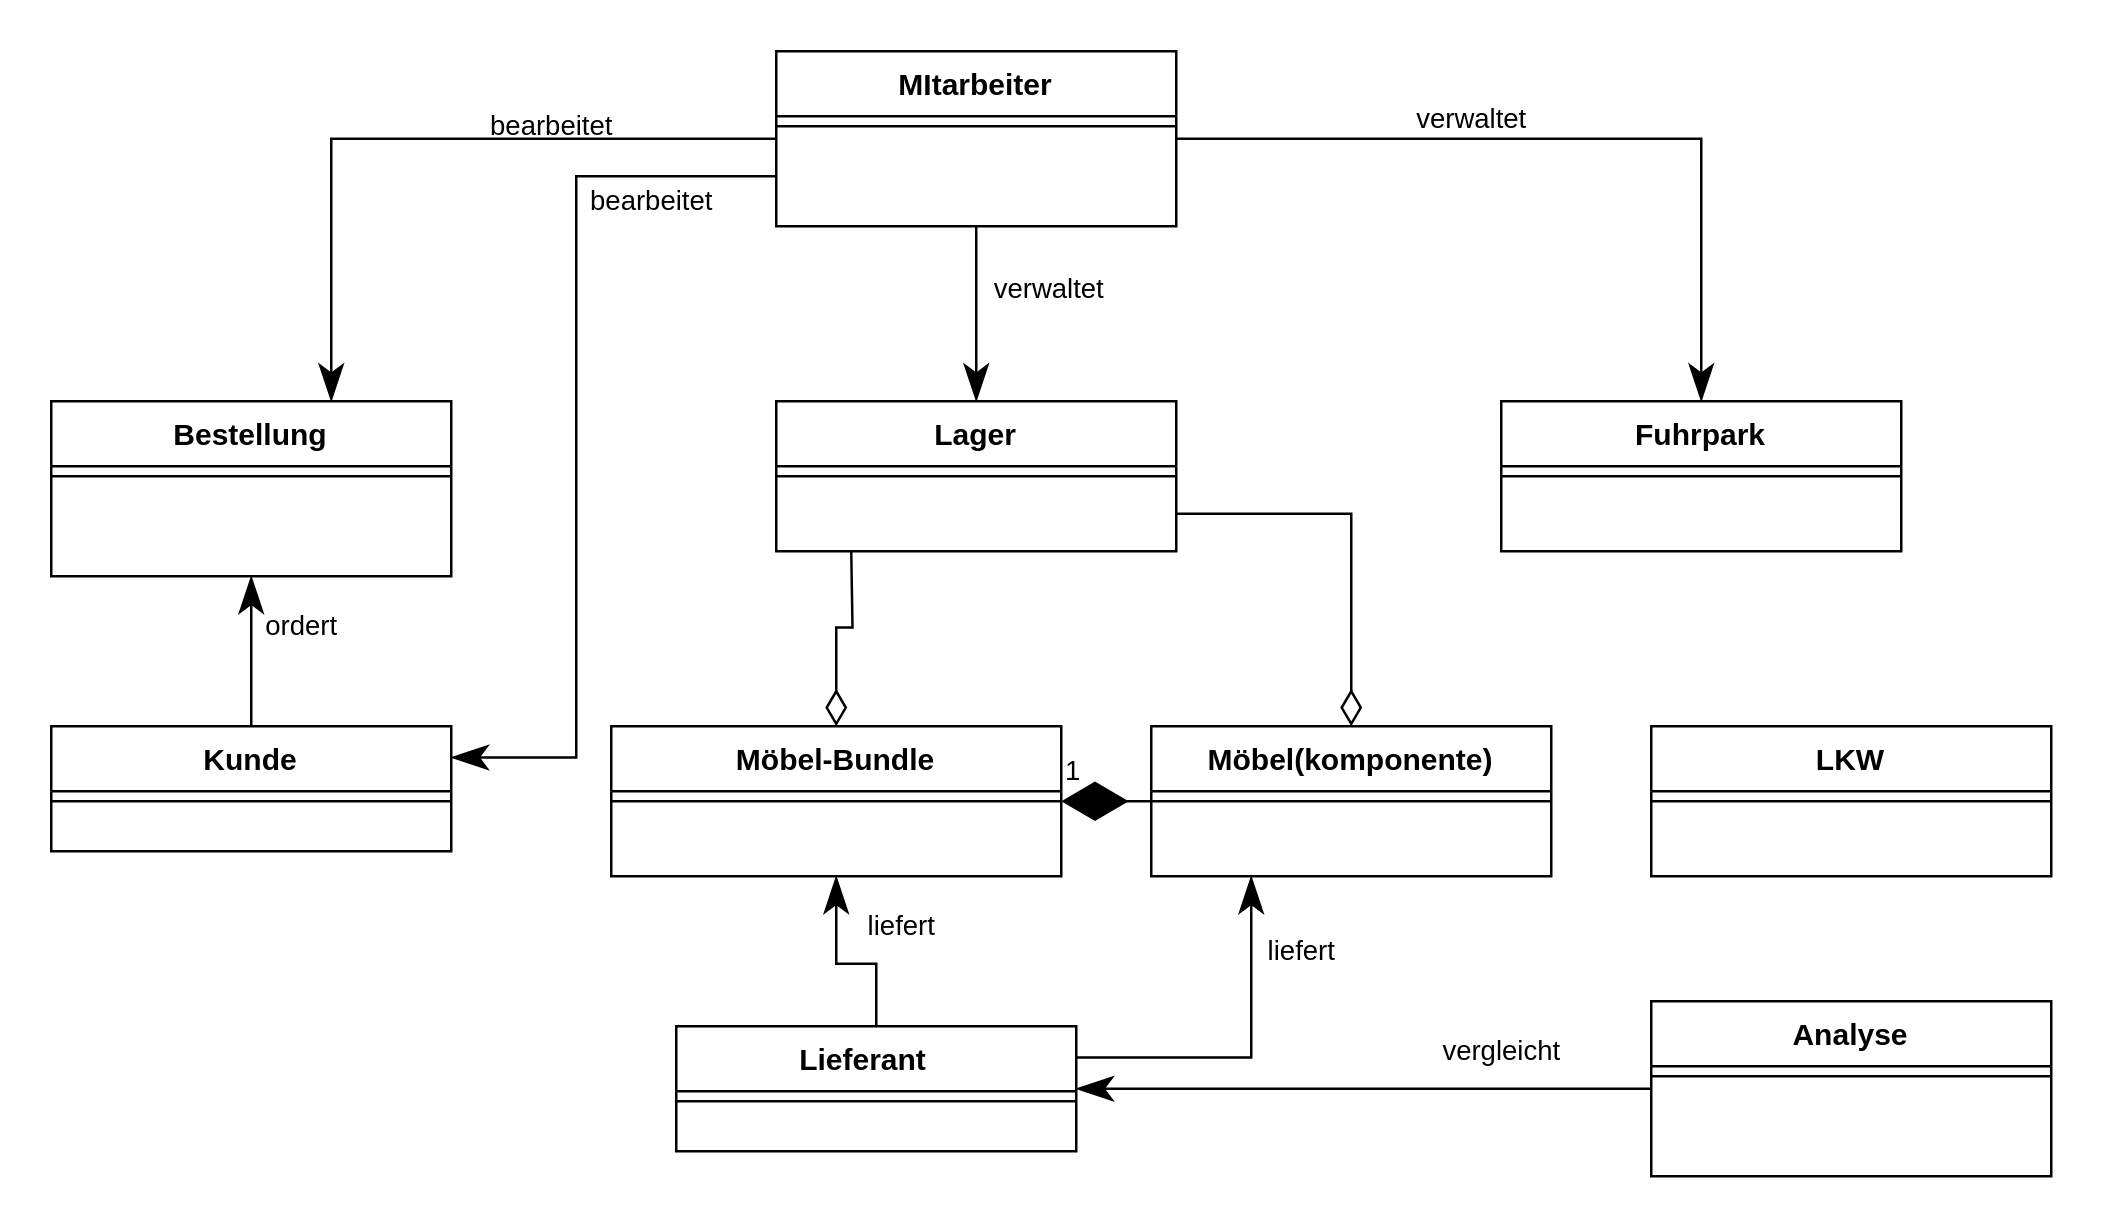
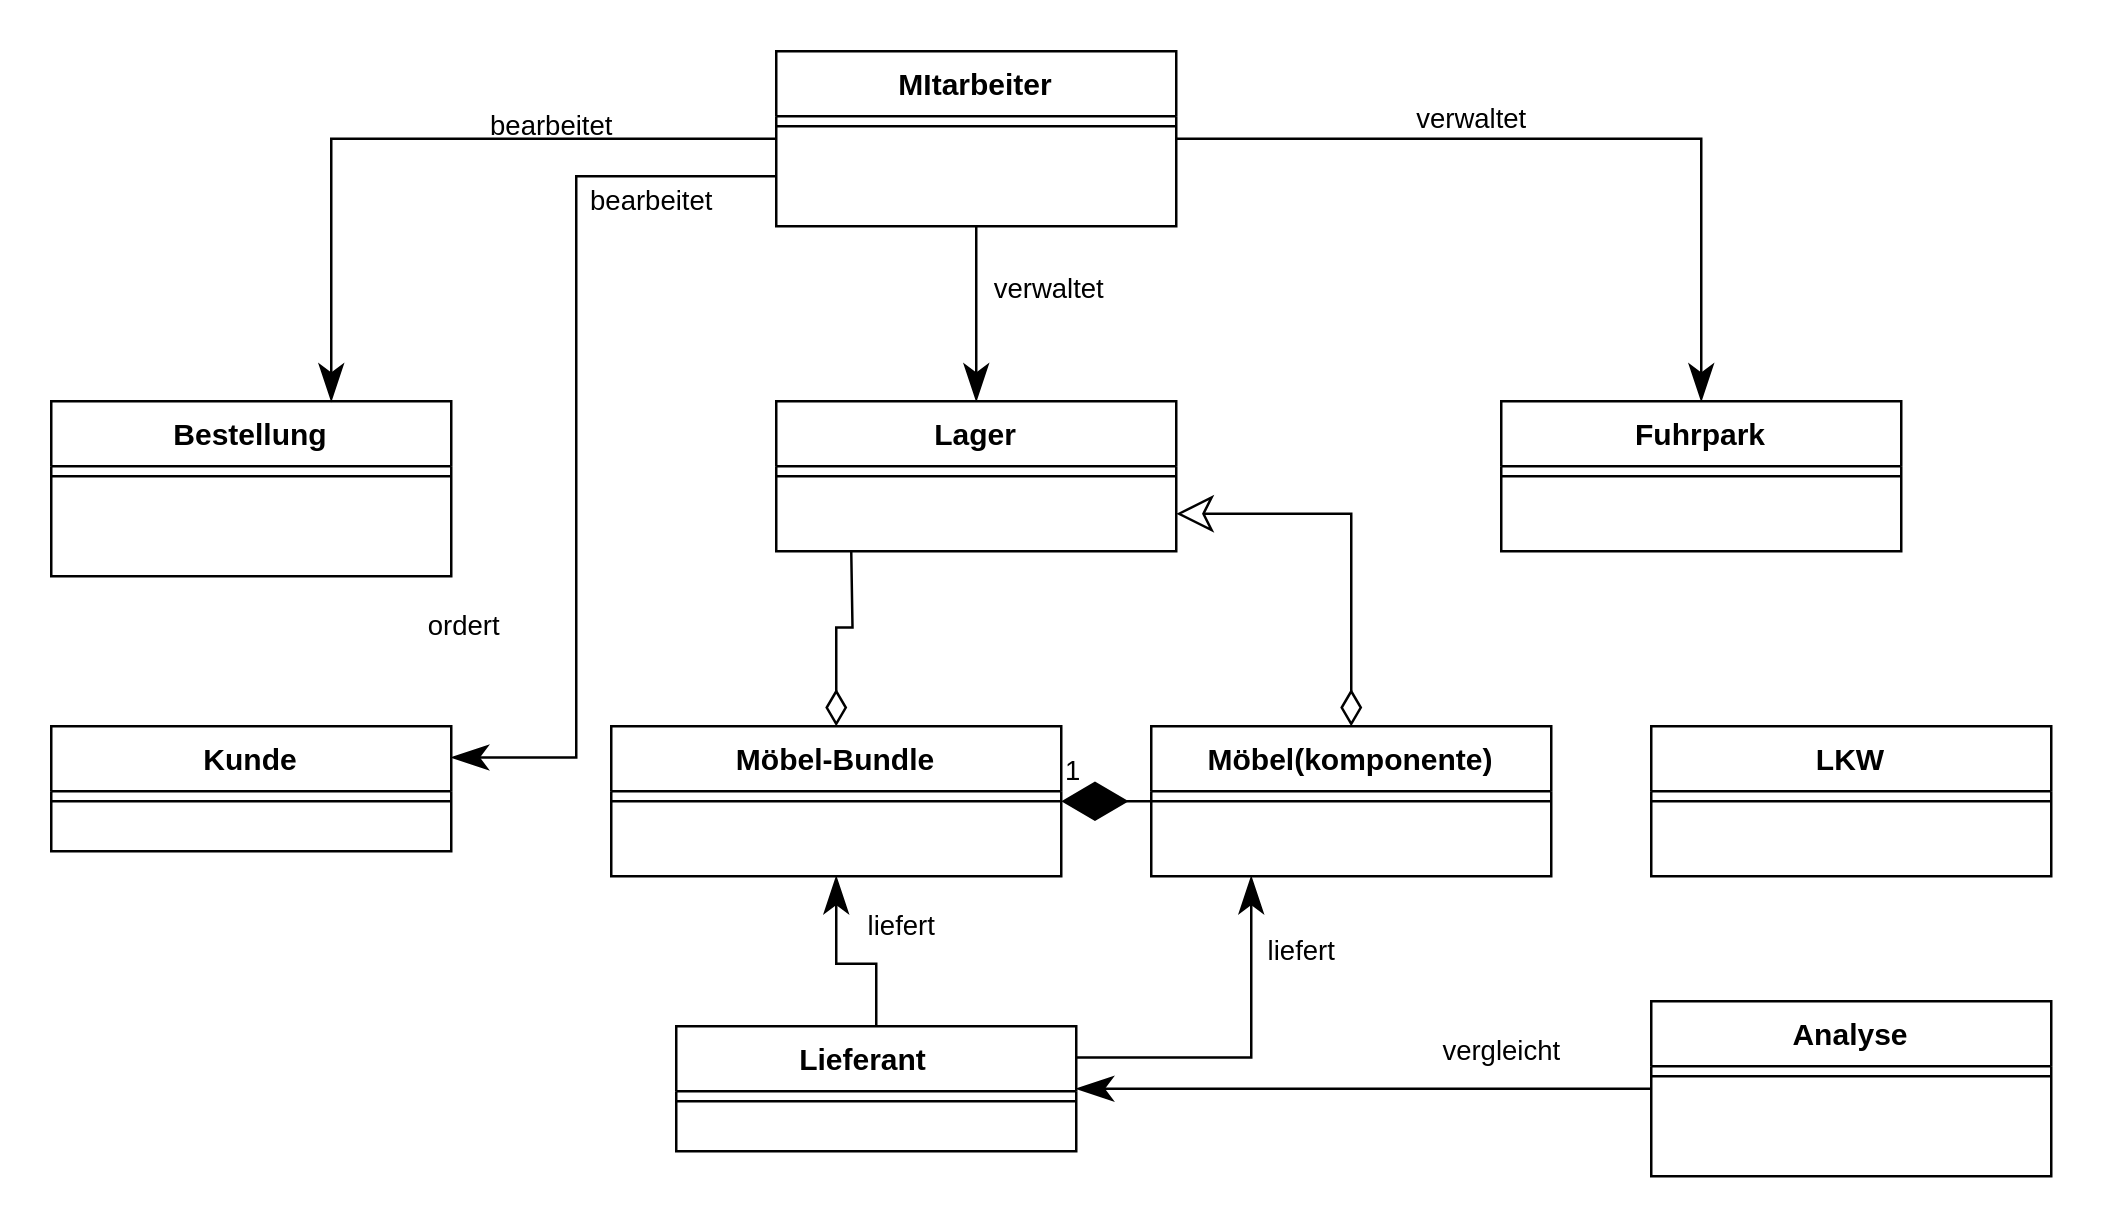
edge "Lager" -> "Möbel(komponente)": arrowhead none -> classic
node "ordert": moved (301, 626) -> (464, 626)
edge "Kunde" -> "Bestellung": removed
